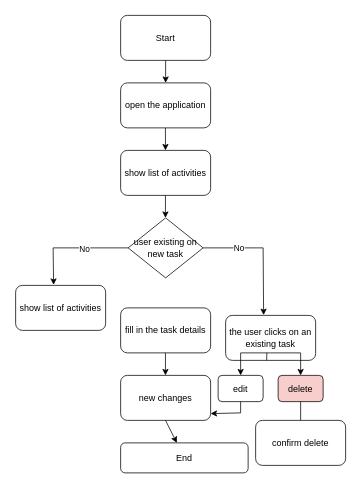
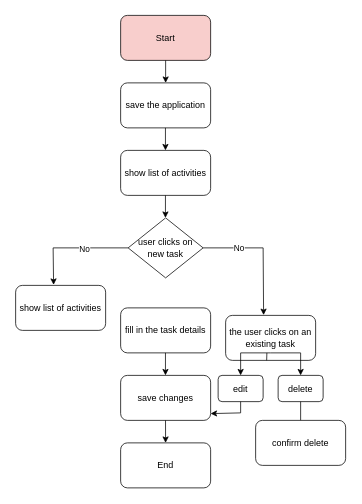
node "Start": fillcolor #ffffff -> #f8cecc
node "open the application": label "open the application" -> "save the application"
node "user existing on new task": label "user existing on new task" -> "user clicks on new task"
node "delete": fillcolor #f8cecc -> #ffffff
node "new changes": label "new changes" -> "save changes"
node "End": size 128x30 -> 90x45
